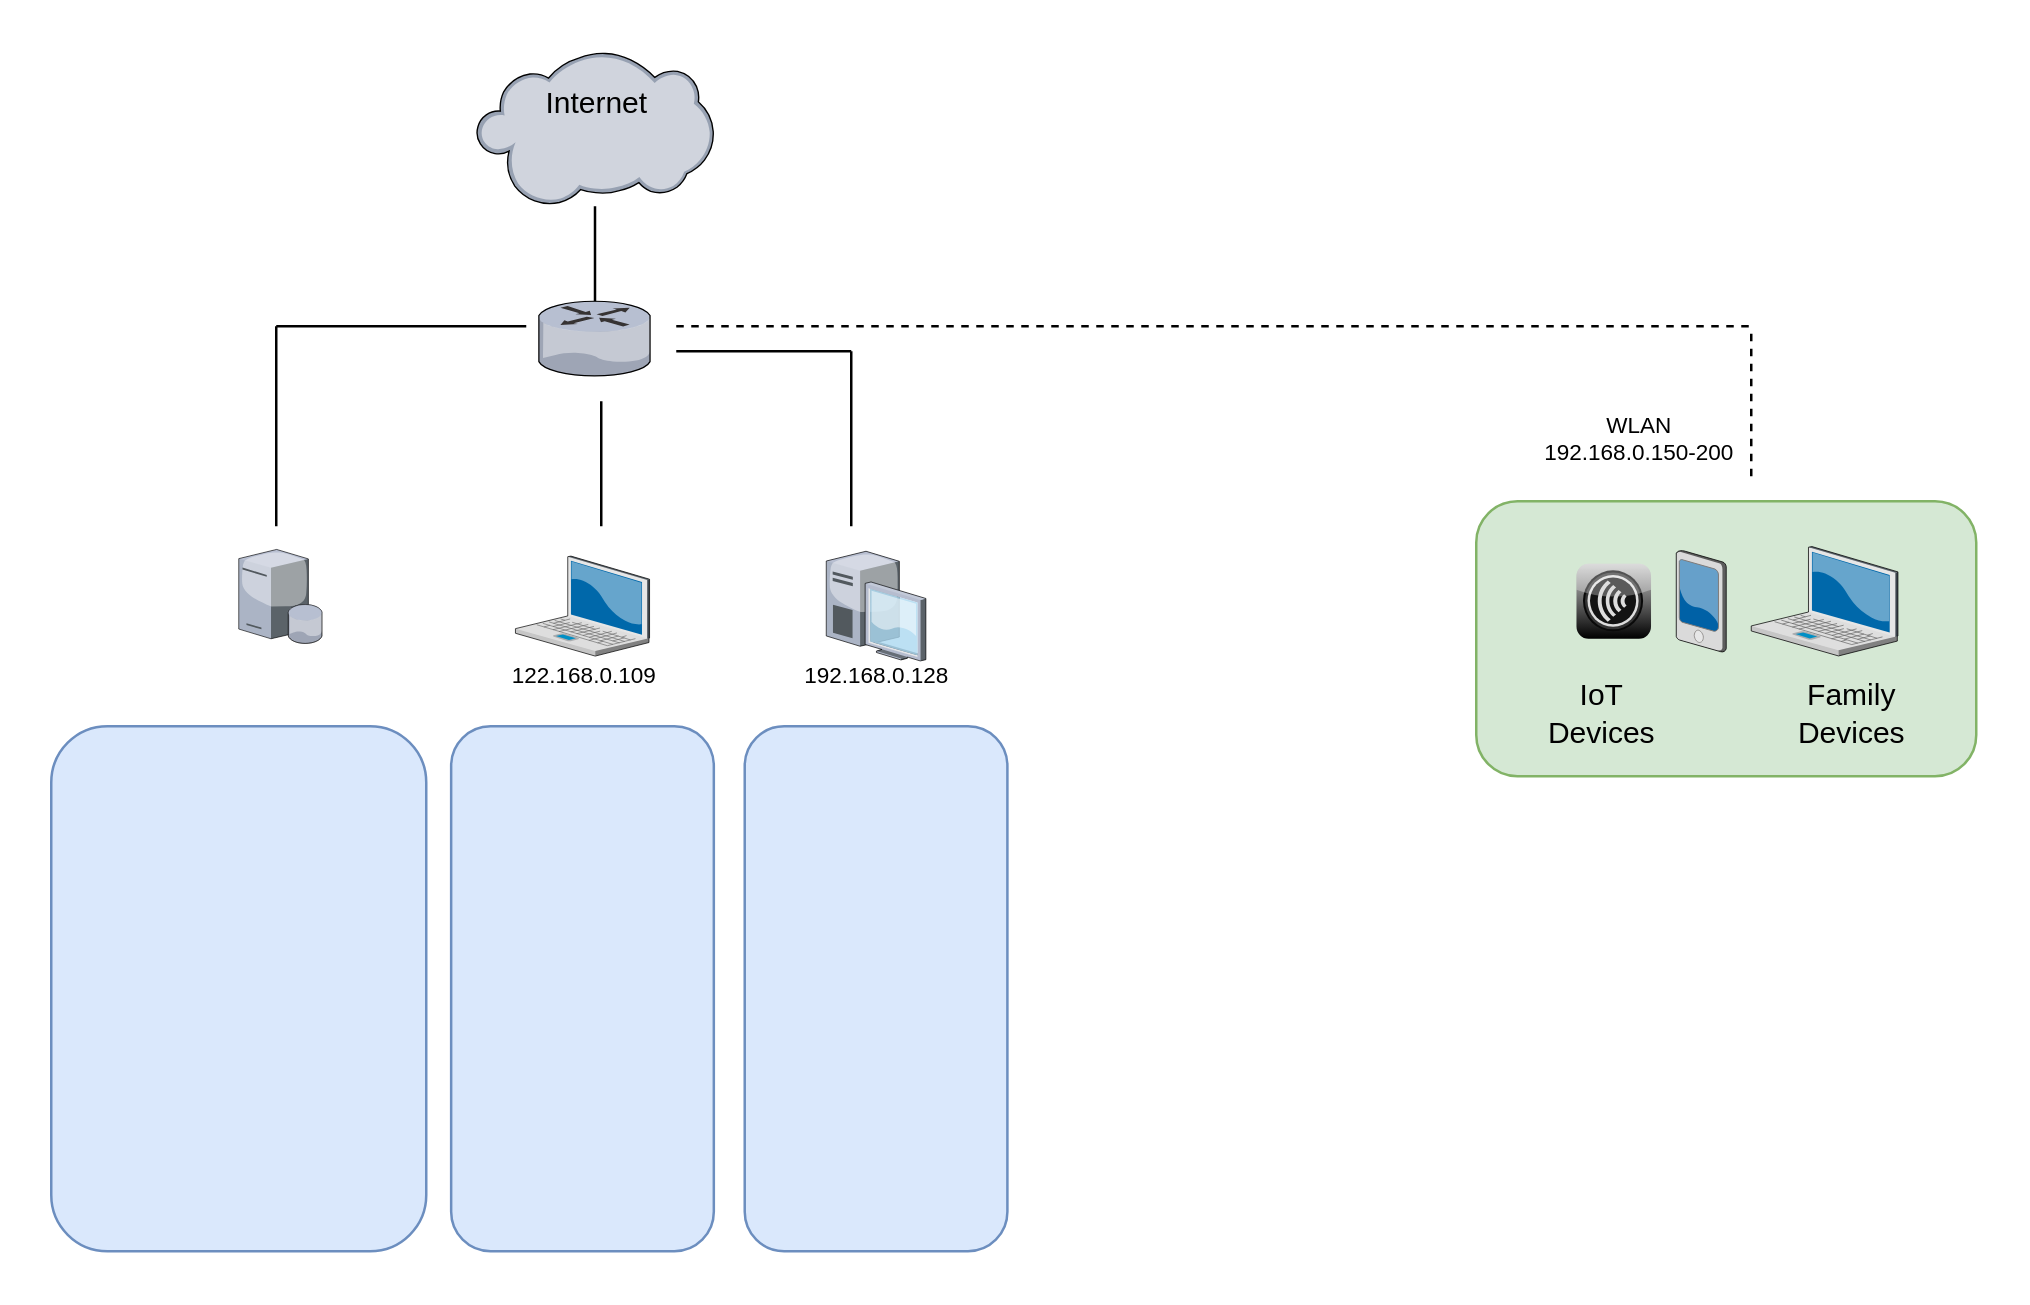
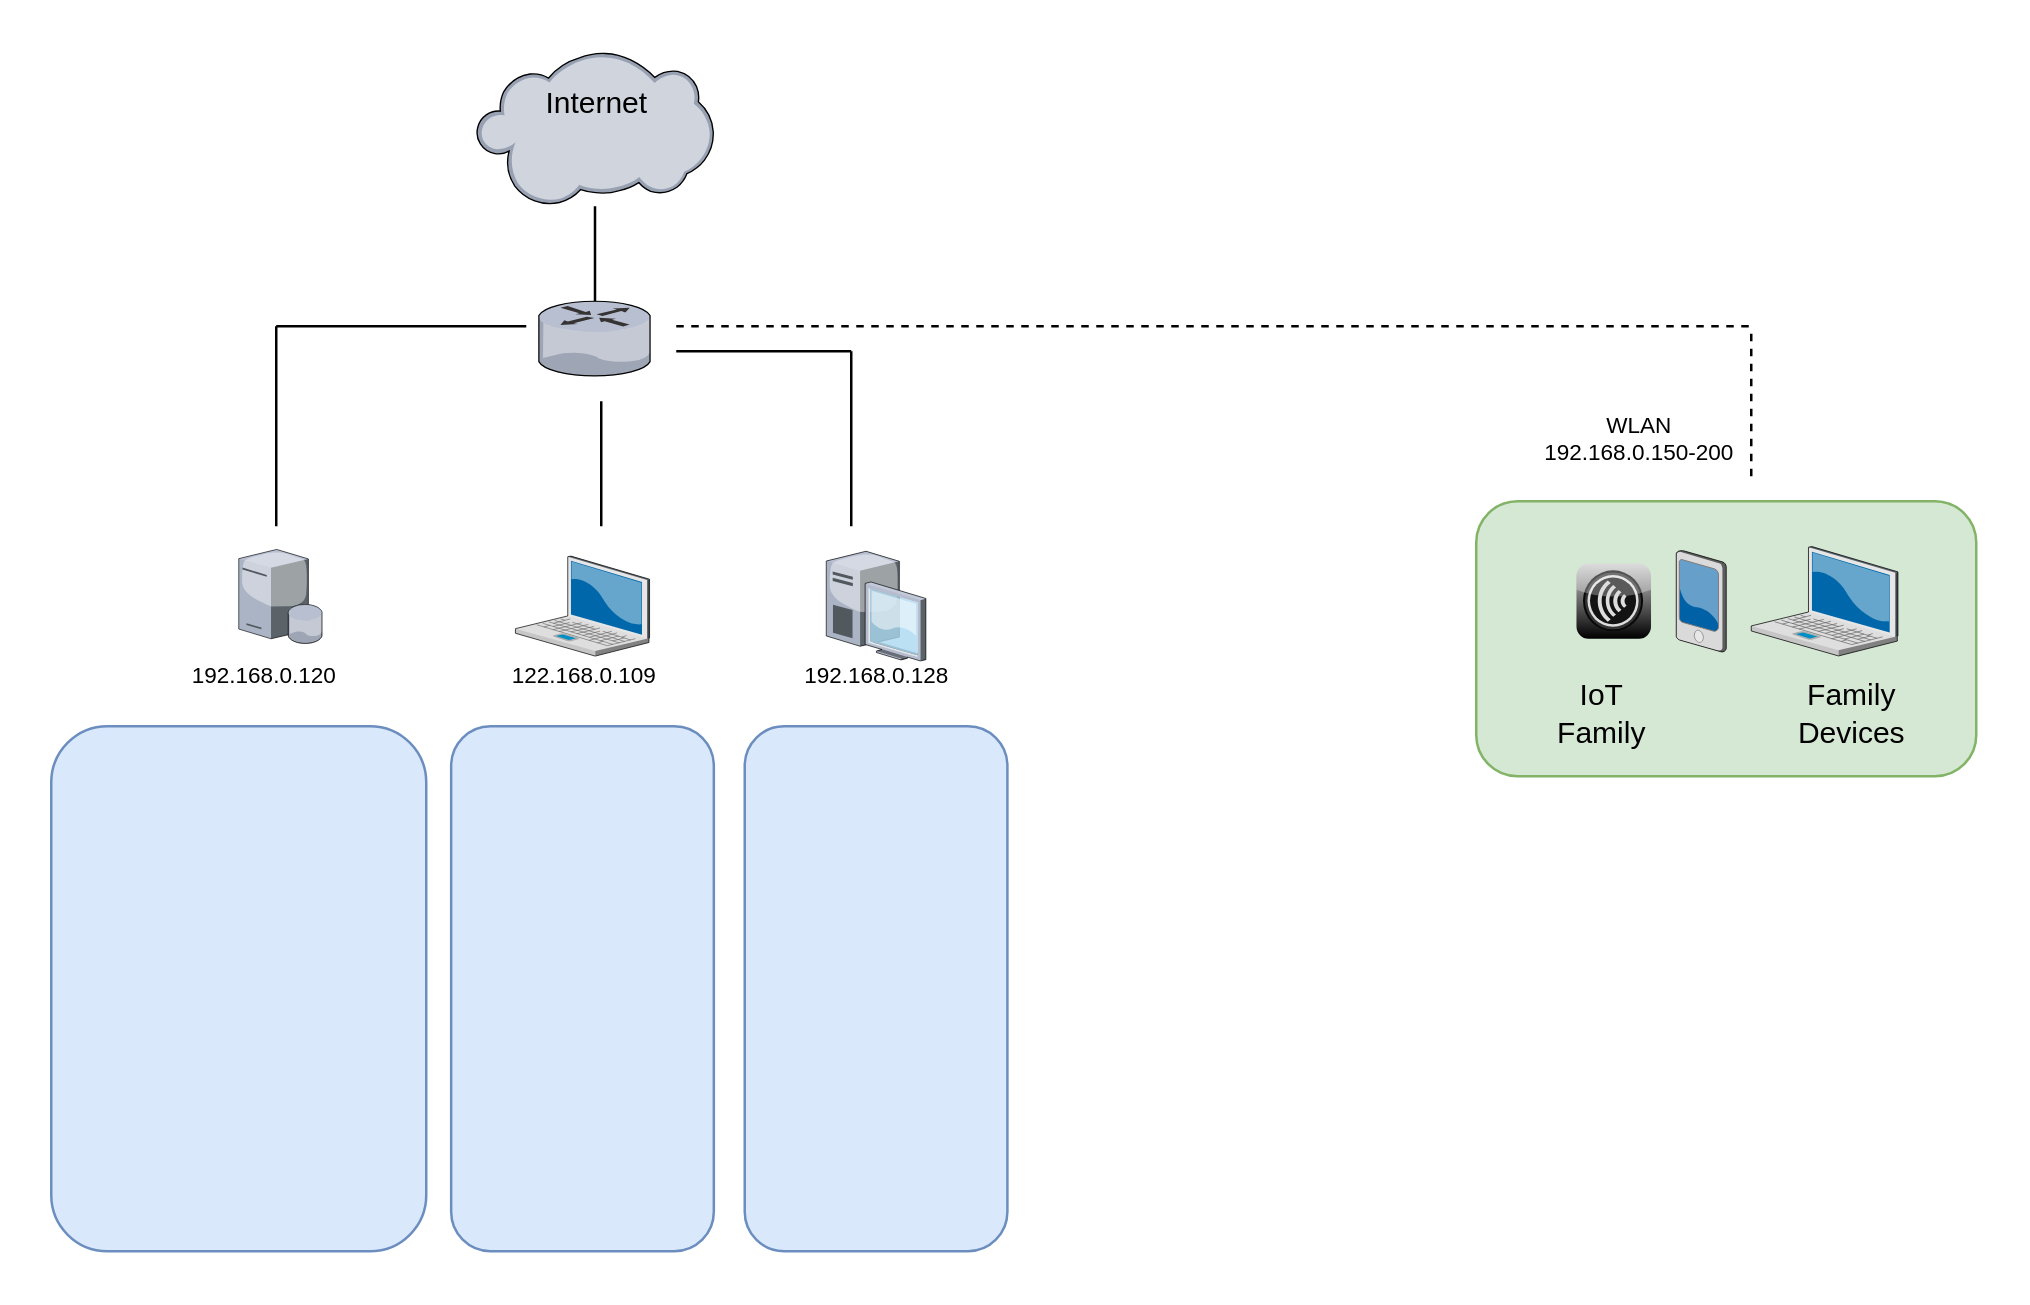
node "192.168.0.120": added
node "IoT Devices": label "IoT Devices" -> "IoT Family"
